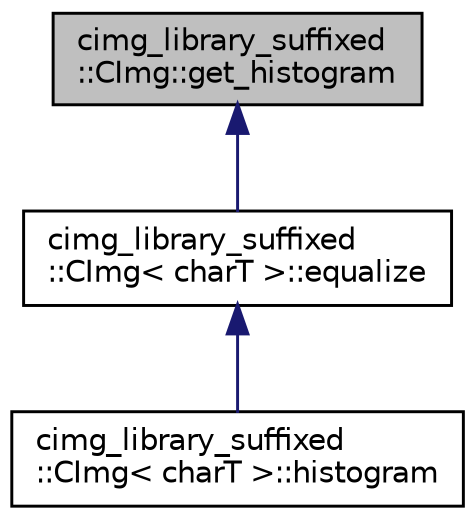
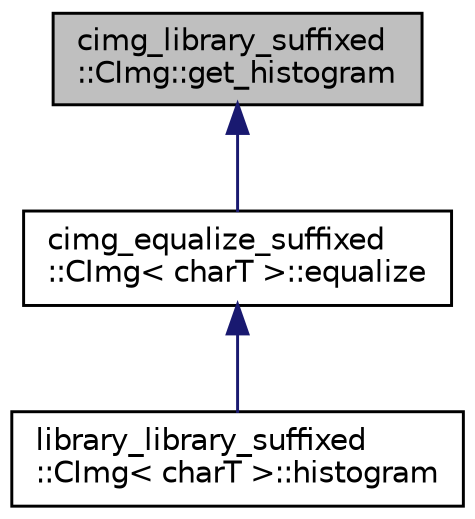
node "cimg_library_suffixed ::CImg< charT >::equalize": label "cimg_library_suffixed ::CImg< charT >::equalize" -> "cimg_equalize_suffixed ::CImg< charT >::equalize"
node "cimg_library_suffixed ::CImg< charT >::histogram": label "cimg_library_suffixed ::CImg< charT >::histogram" -> "library_library_suffixed ::CImg< charT >::histogram"
